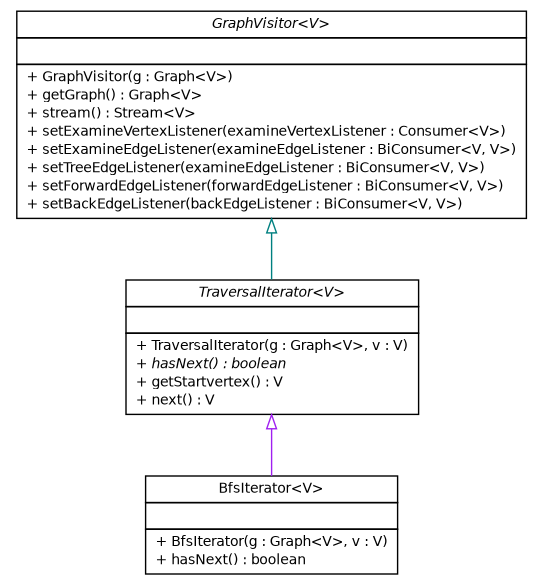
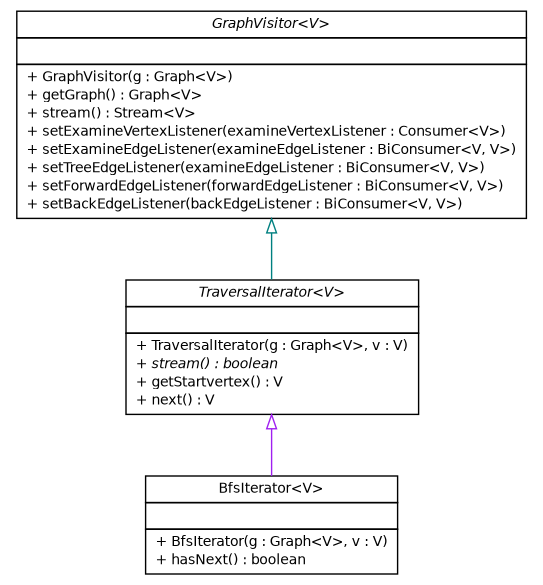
node "TraversalIterator<V>": text "+ hasNext() : boolean" -> "+ stream() : boolean"
